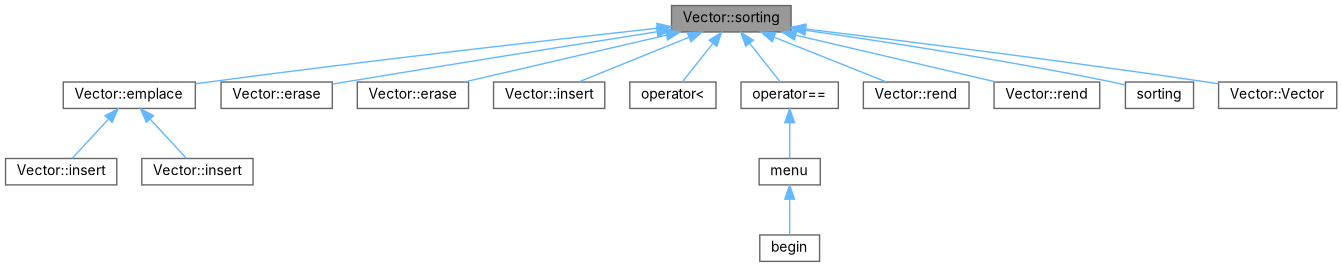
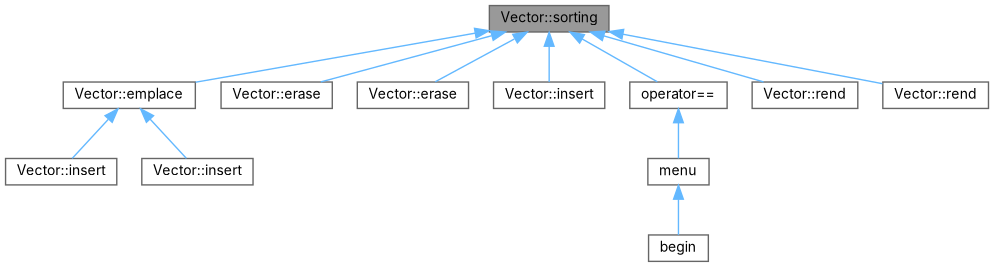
node "operator<": removed
node "sorting": removed
node "Vector::Vector": removed
